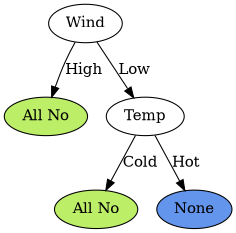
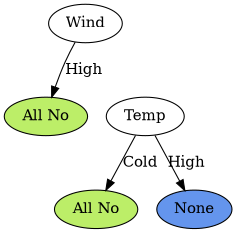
edge "Wind" -> "Temp": removed, label "Low"
edge "Temp" -> "None": label "Hot" -> "High"
